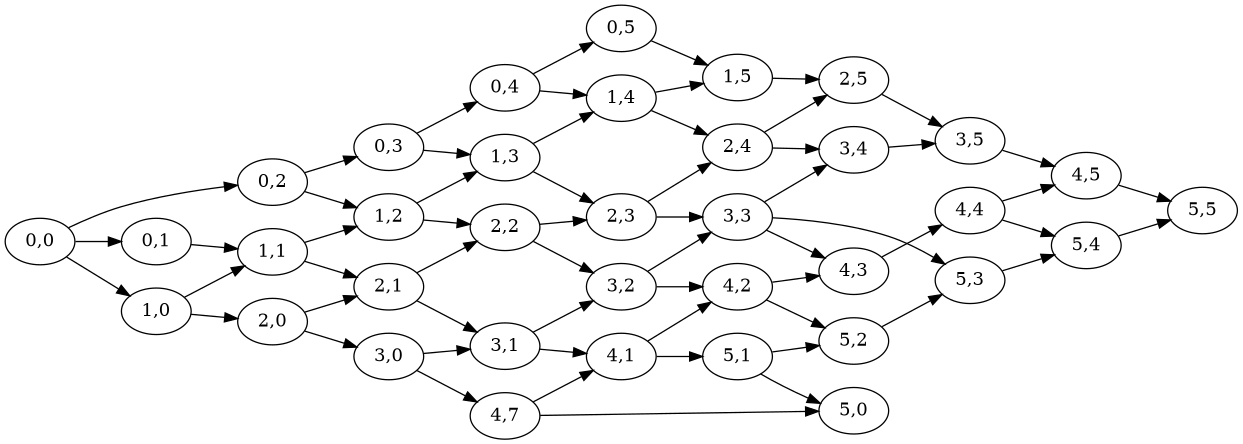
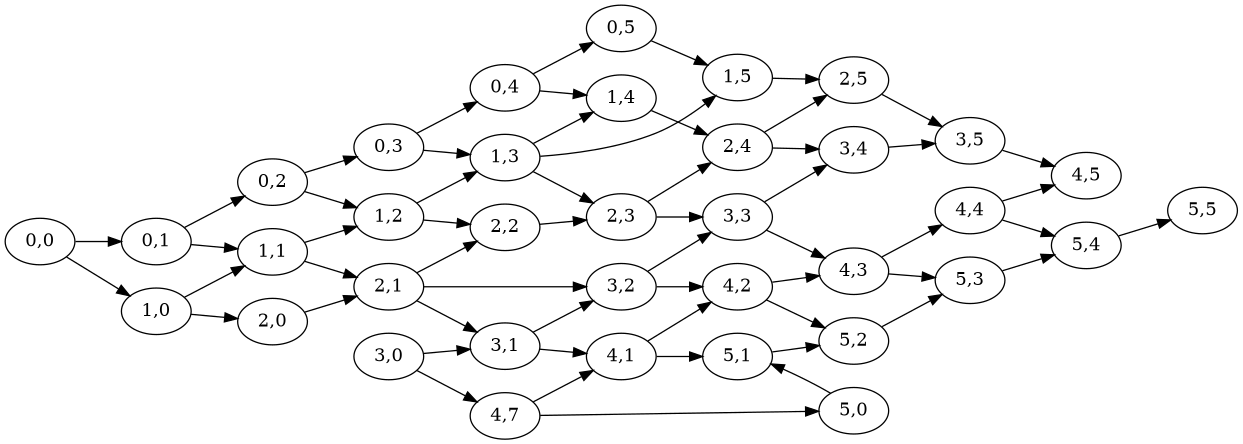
edge "1,4" -> "1,5": now "1,3" -> "1,5"
edge "4,5" -> "5,5": removed
edge "0,0" -> "0,2": now "0,1" -> "0,2"
edge "3,3" -> "5,3": now "4,3" -> "5,3"
edge "2,2" -> "3,2": now "2,1" -> "3,2"
edge "2,0" -> "3,0": removed
edge "5,1" -> "5,0": reversed
